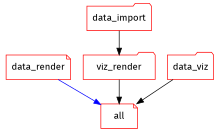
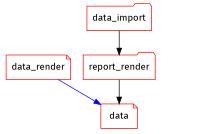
node "viz_render": label "viz_render" -> "report_render"
node "data_viz": removed
node "all": label "all" -> "data"
